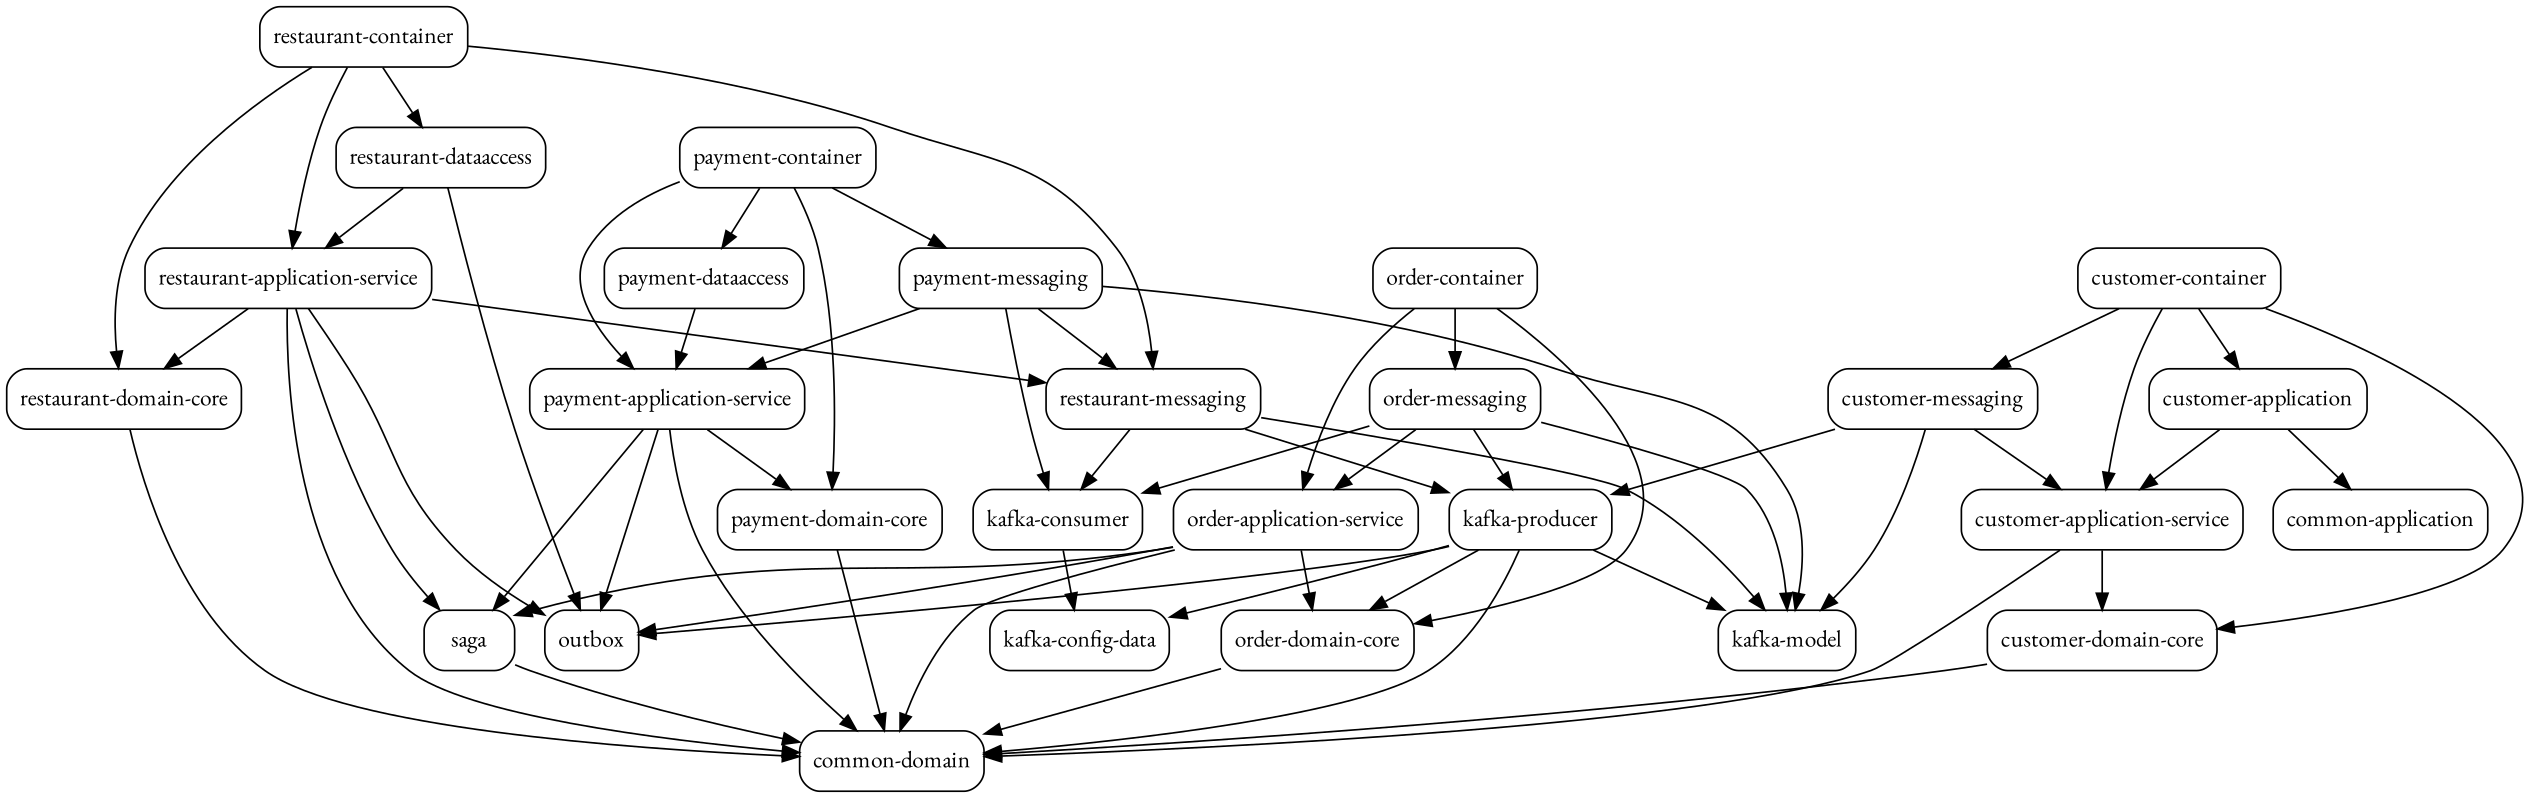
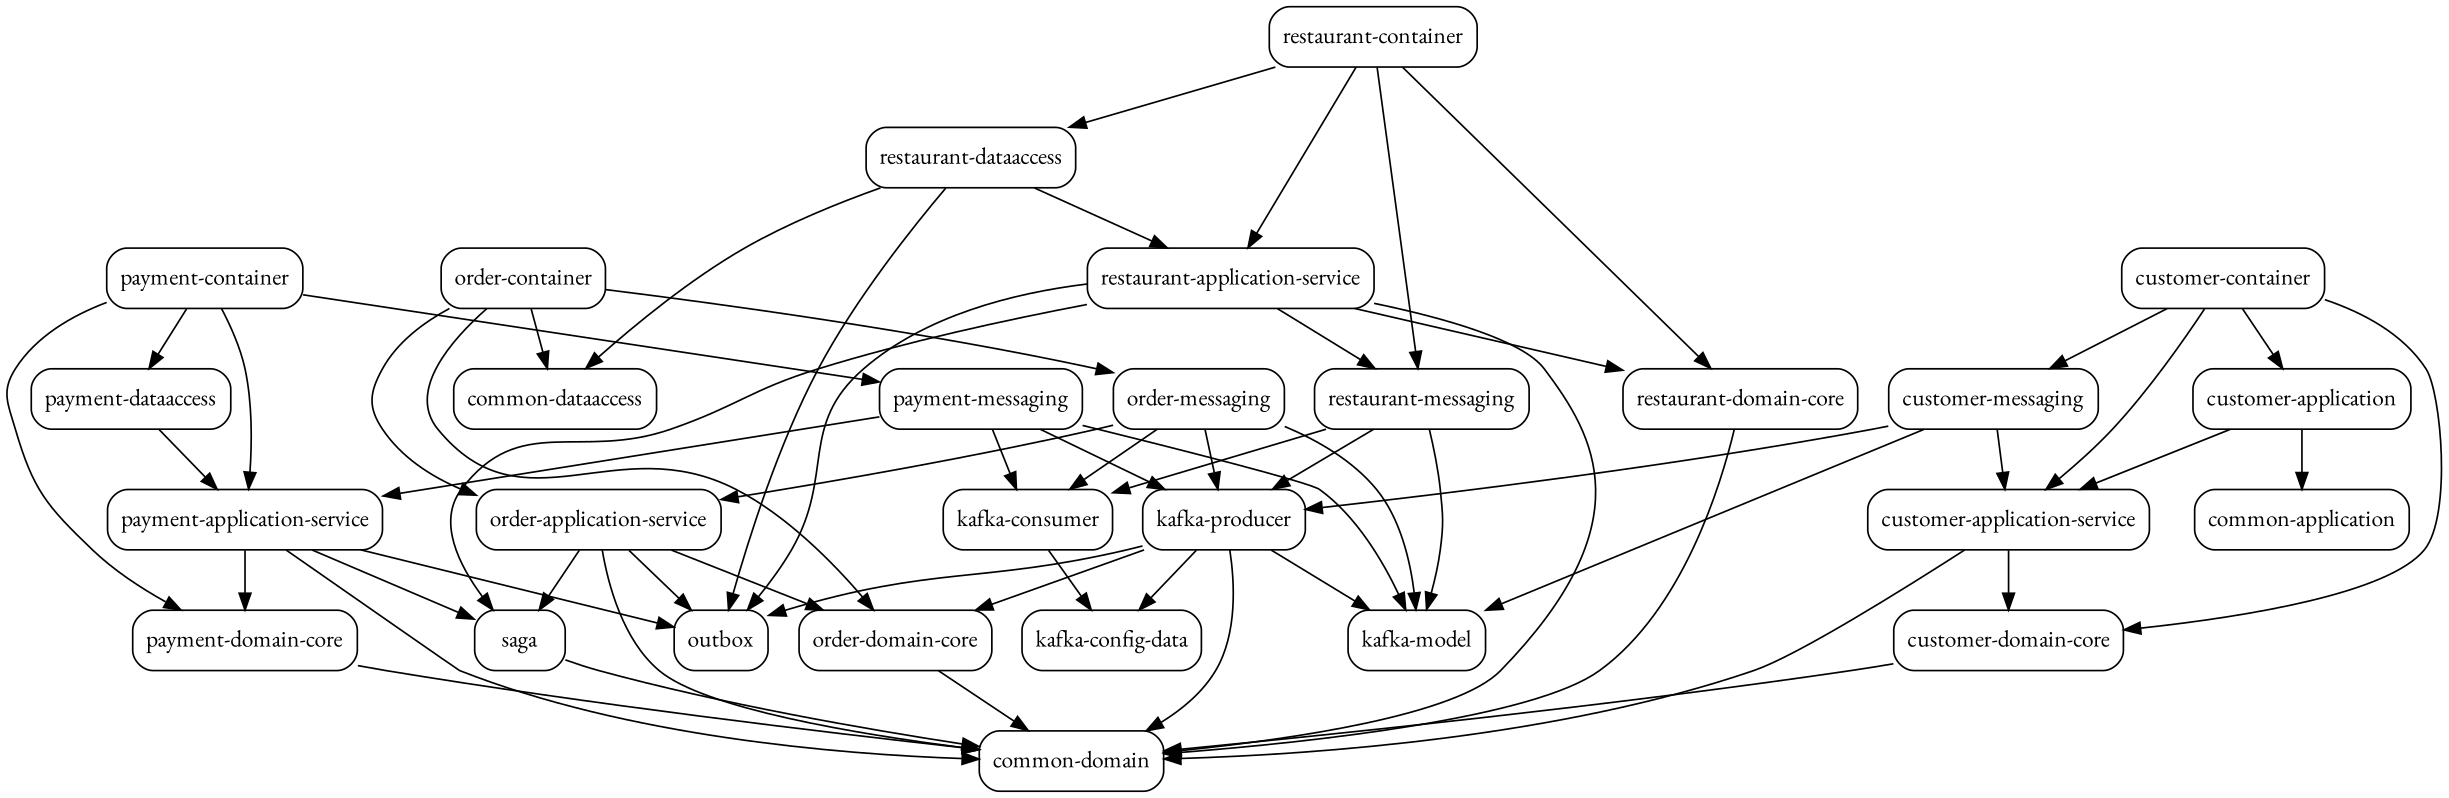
edge "payment-messaging" -> "restaurant-messaging": now "payment-messaging" -> "kafka-producer"
node "common-dataaccess": added
